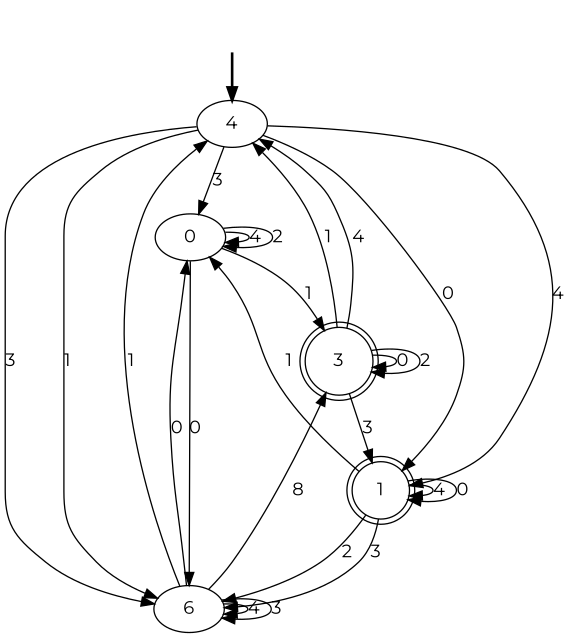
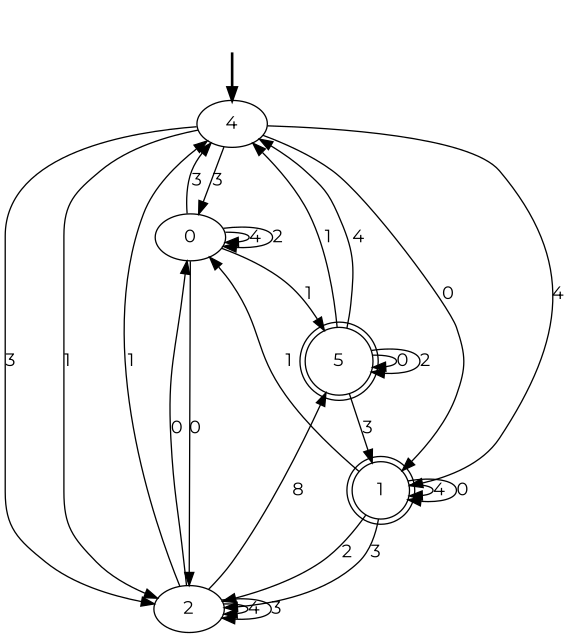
edge "0" -> "4": added, label "3"
node "3": label "3" -> "5"
node "6": label "6" -> "2"
